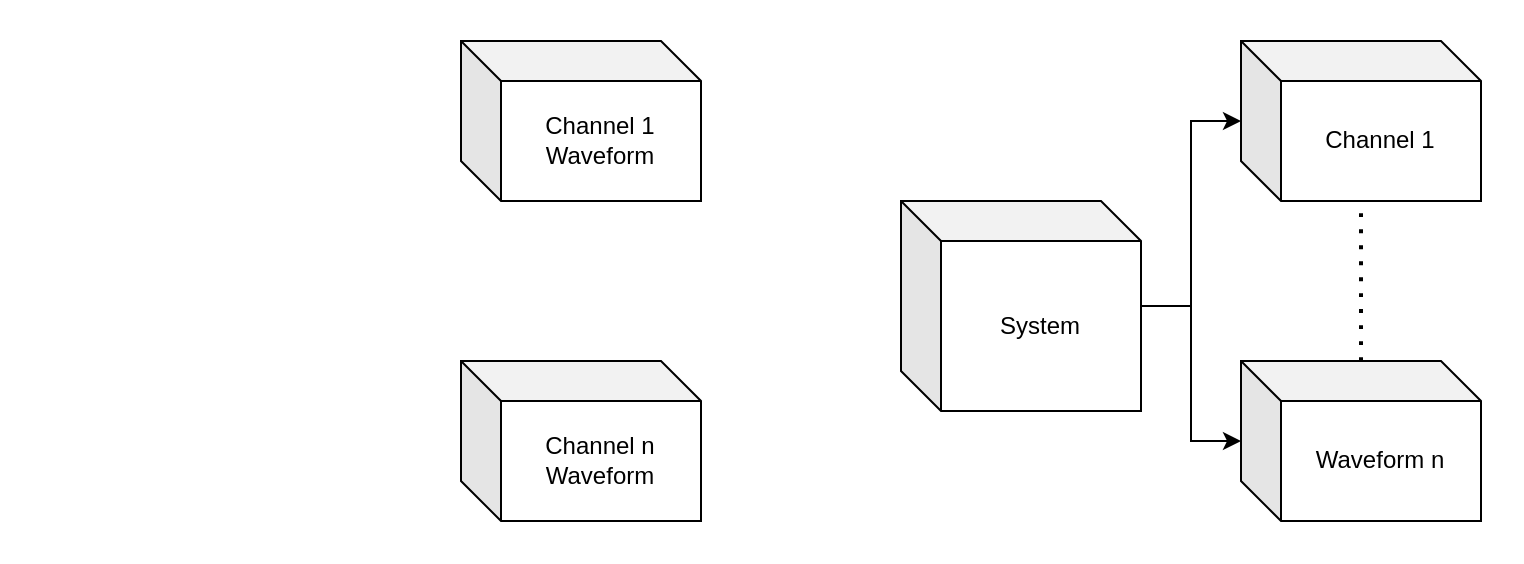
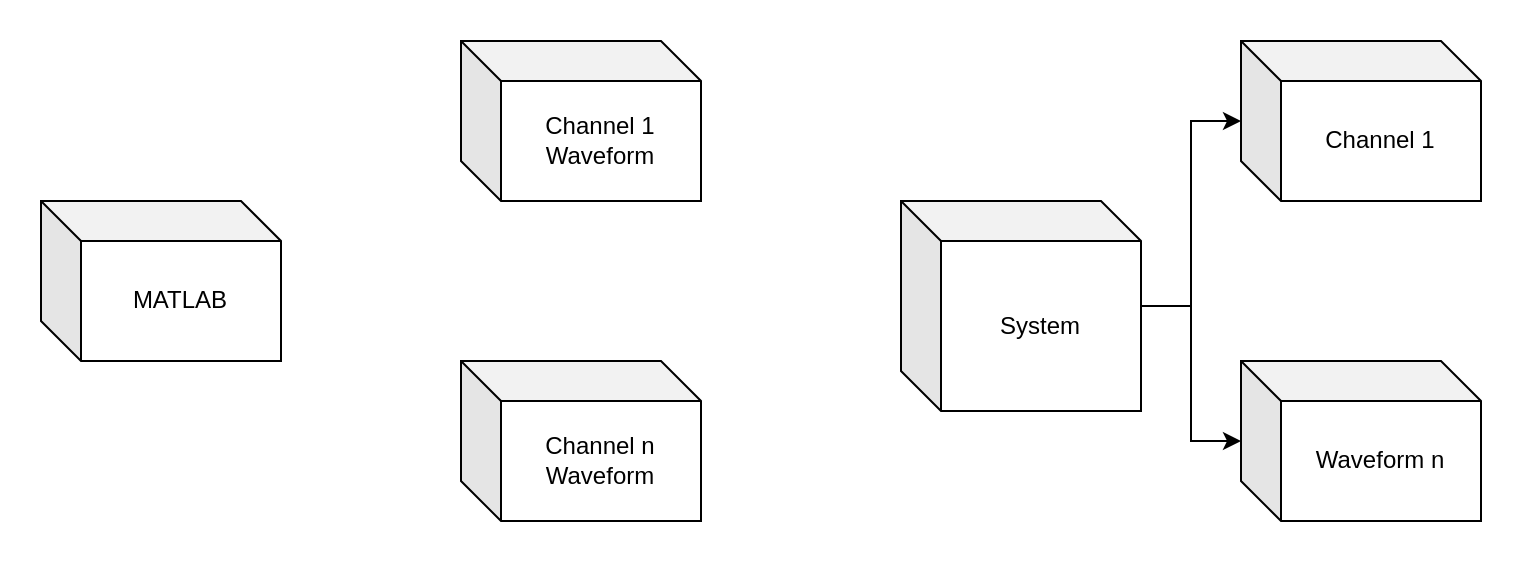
node "MATLAB": added
edge "Channel 1" -- "Waveform n": removed
